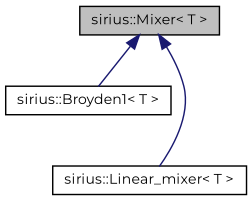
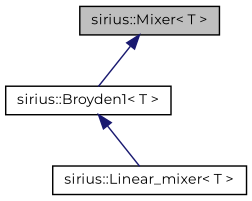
edge "sirius::Linear_mixer< T >" -> "sirius::Mixer< T >": now "sirius::Linear_mixer< T >" -> "sirius::Broyden1< T >"
